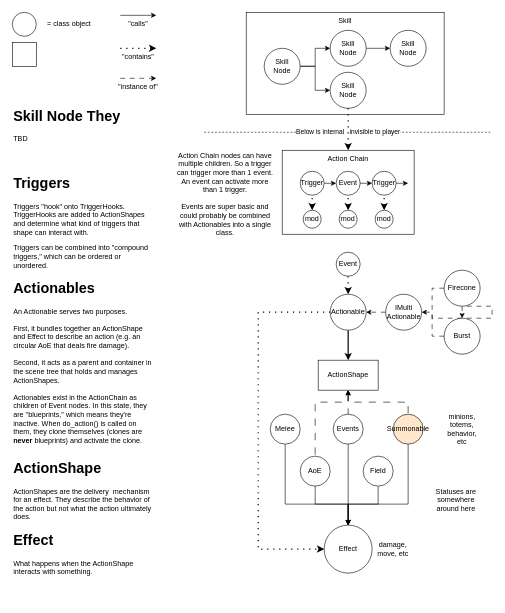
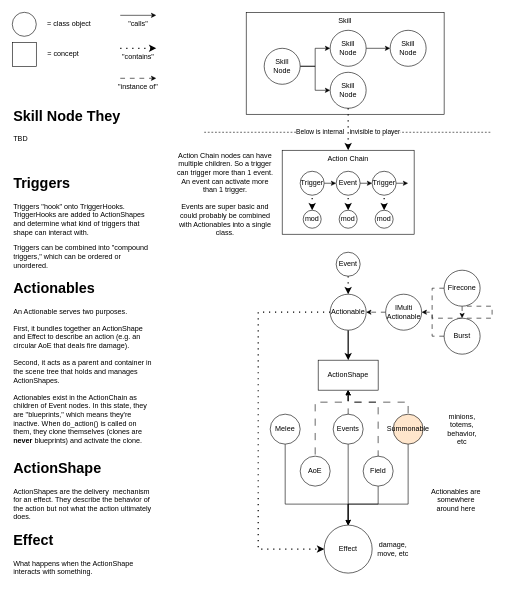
node "= concept": added
edge "Field" -> "ActionShape": added
edge "AoE" -> "Effect": removed
node "Statuses are somewhere around here": label "Statuses are somewhere around here" -> "Actionables are somewhere around here"
